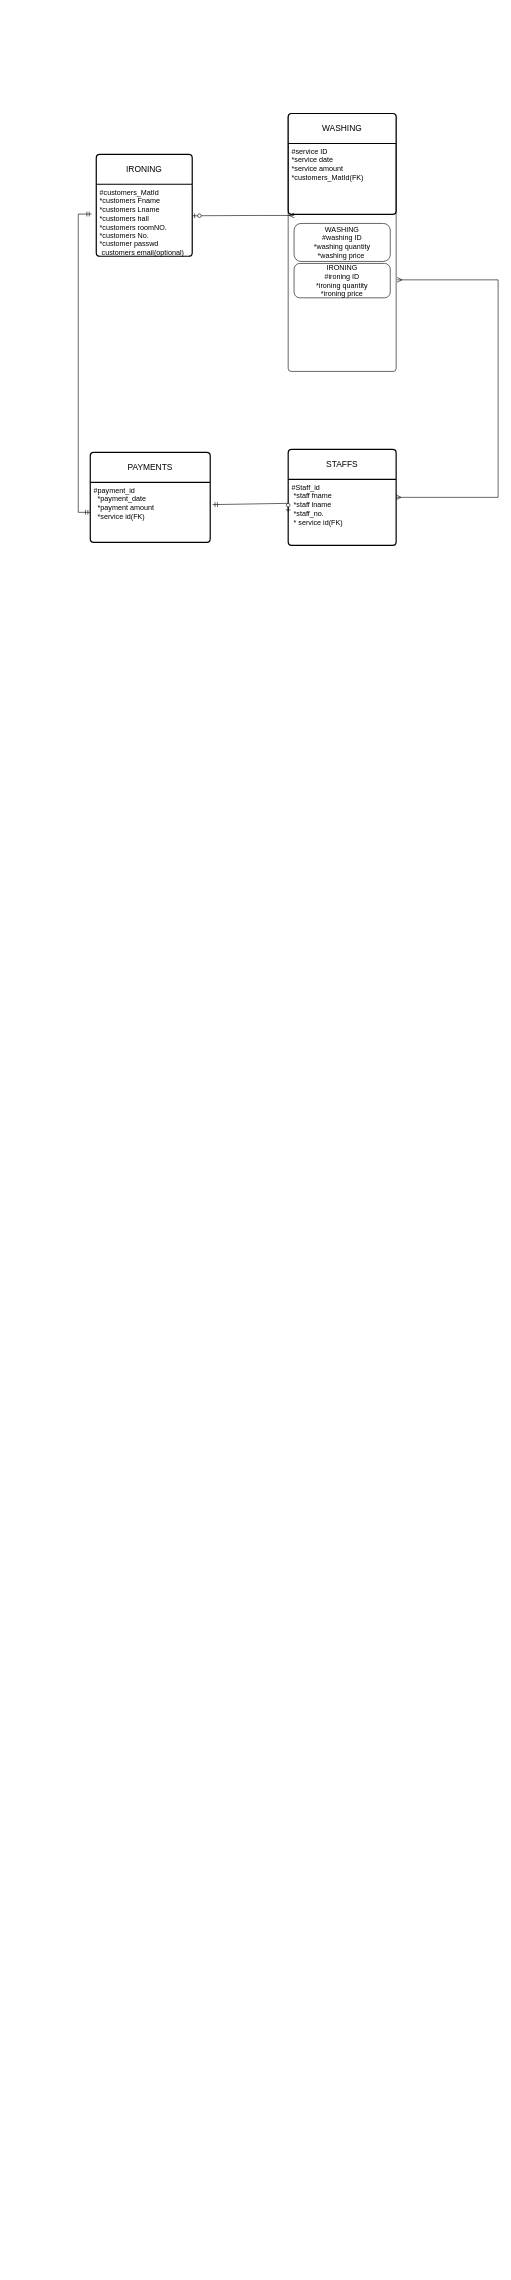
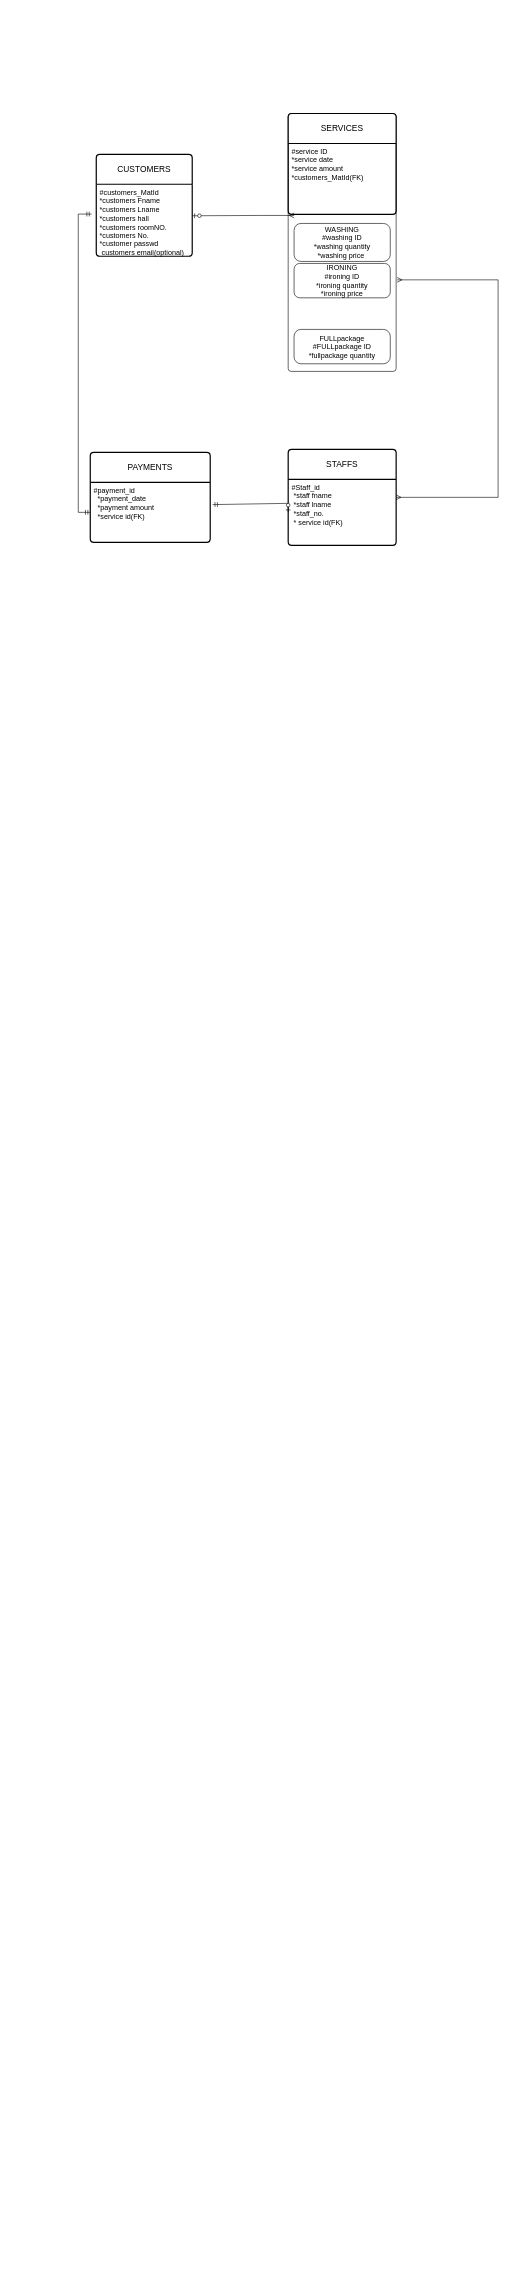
node "WASHING": label "WASHING" -> "SERVICES"
node "IRONING": label "IRONING" -> "CUSTOMERS"
node "FULLpackage #FULLpackage ID *fullpackage quantity": added
